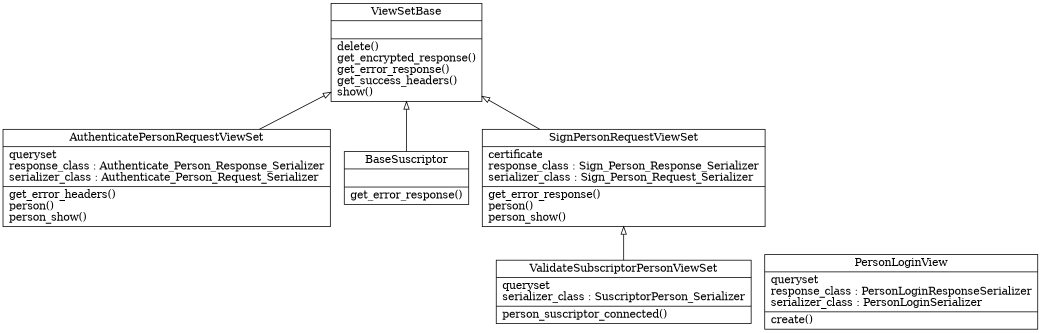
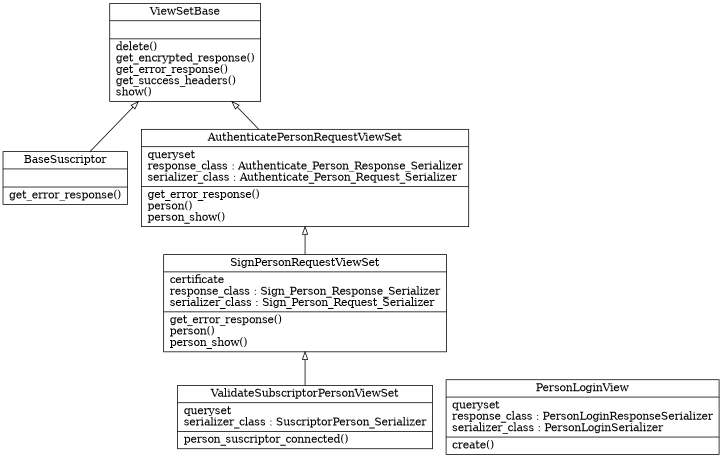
edge "SignPersonRequestViewSet" -> "ViewSetBase": now "SignPersonRequestViewSet" -> "AuthenticatePersonRequestViewSet"
node "AuthenticatePersonRequestViewSet": text "get_error_headers()" -> "get_error_response()"
